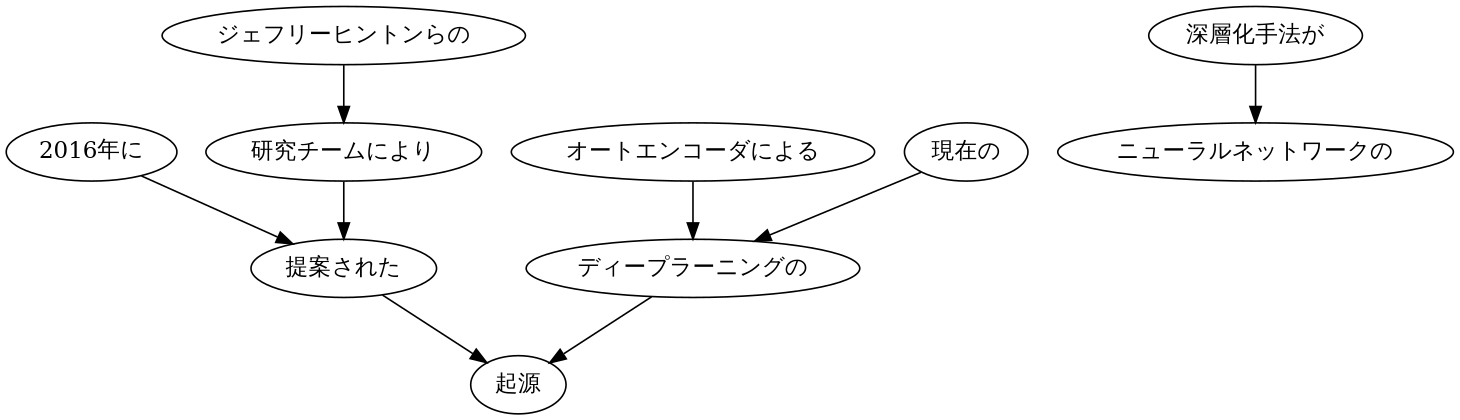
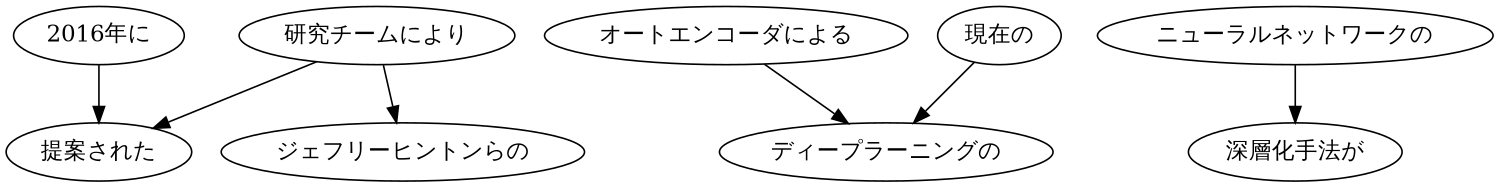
edge "ジェフリーヒントンらの" -> "研究チームにより": reversed
edge "深層化手法が" -> "ニューラルネットワークの": reversed
node "起源": removed
